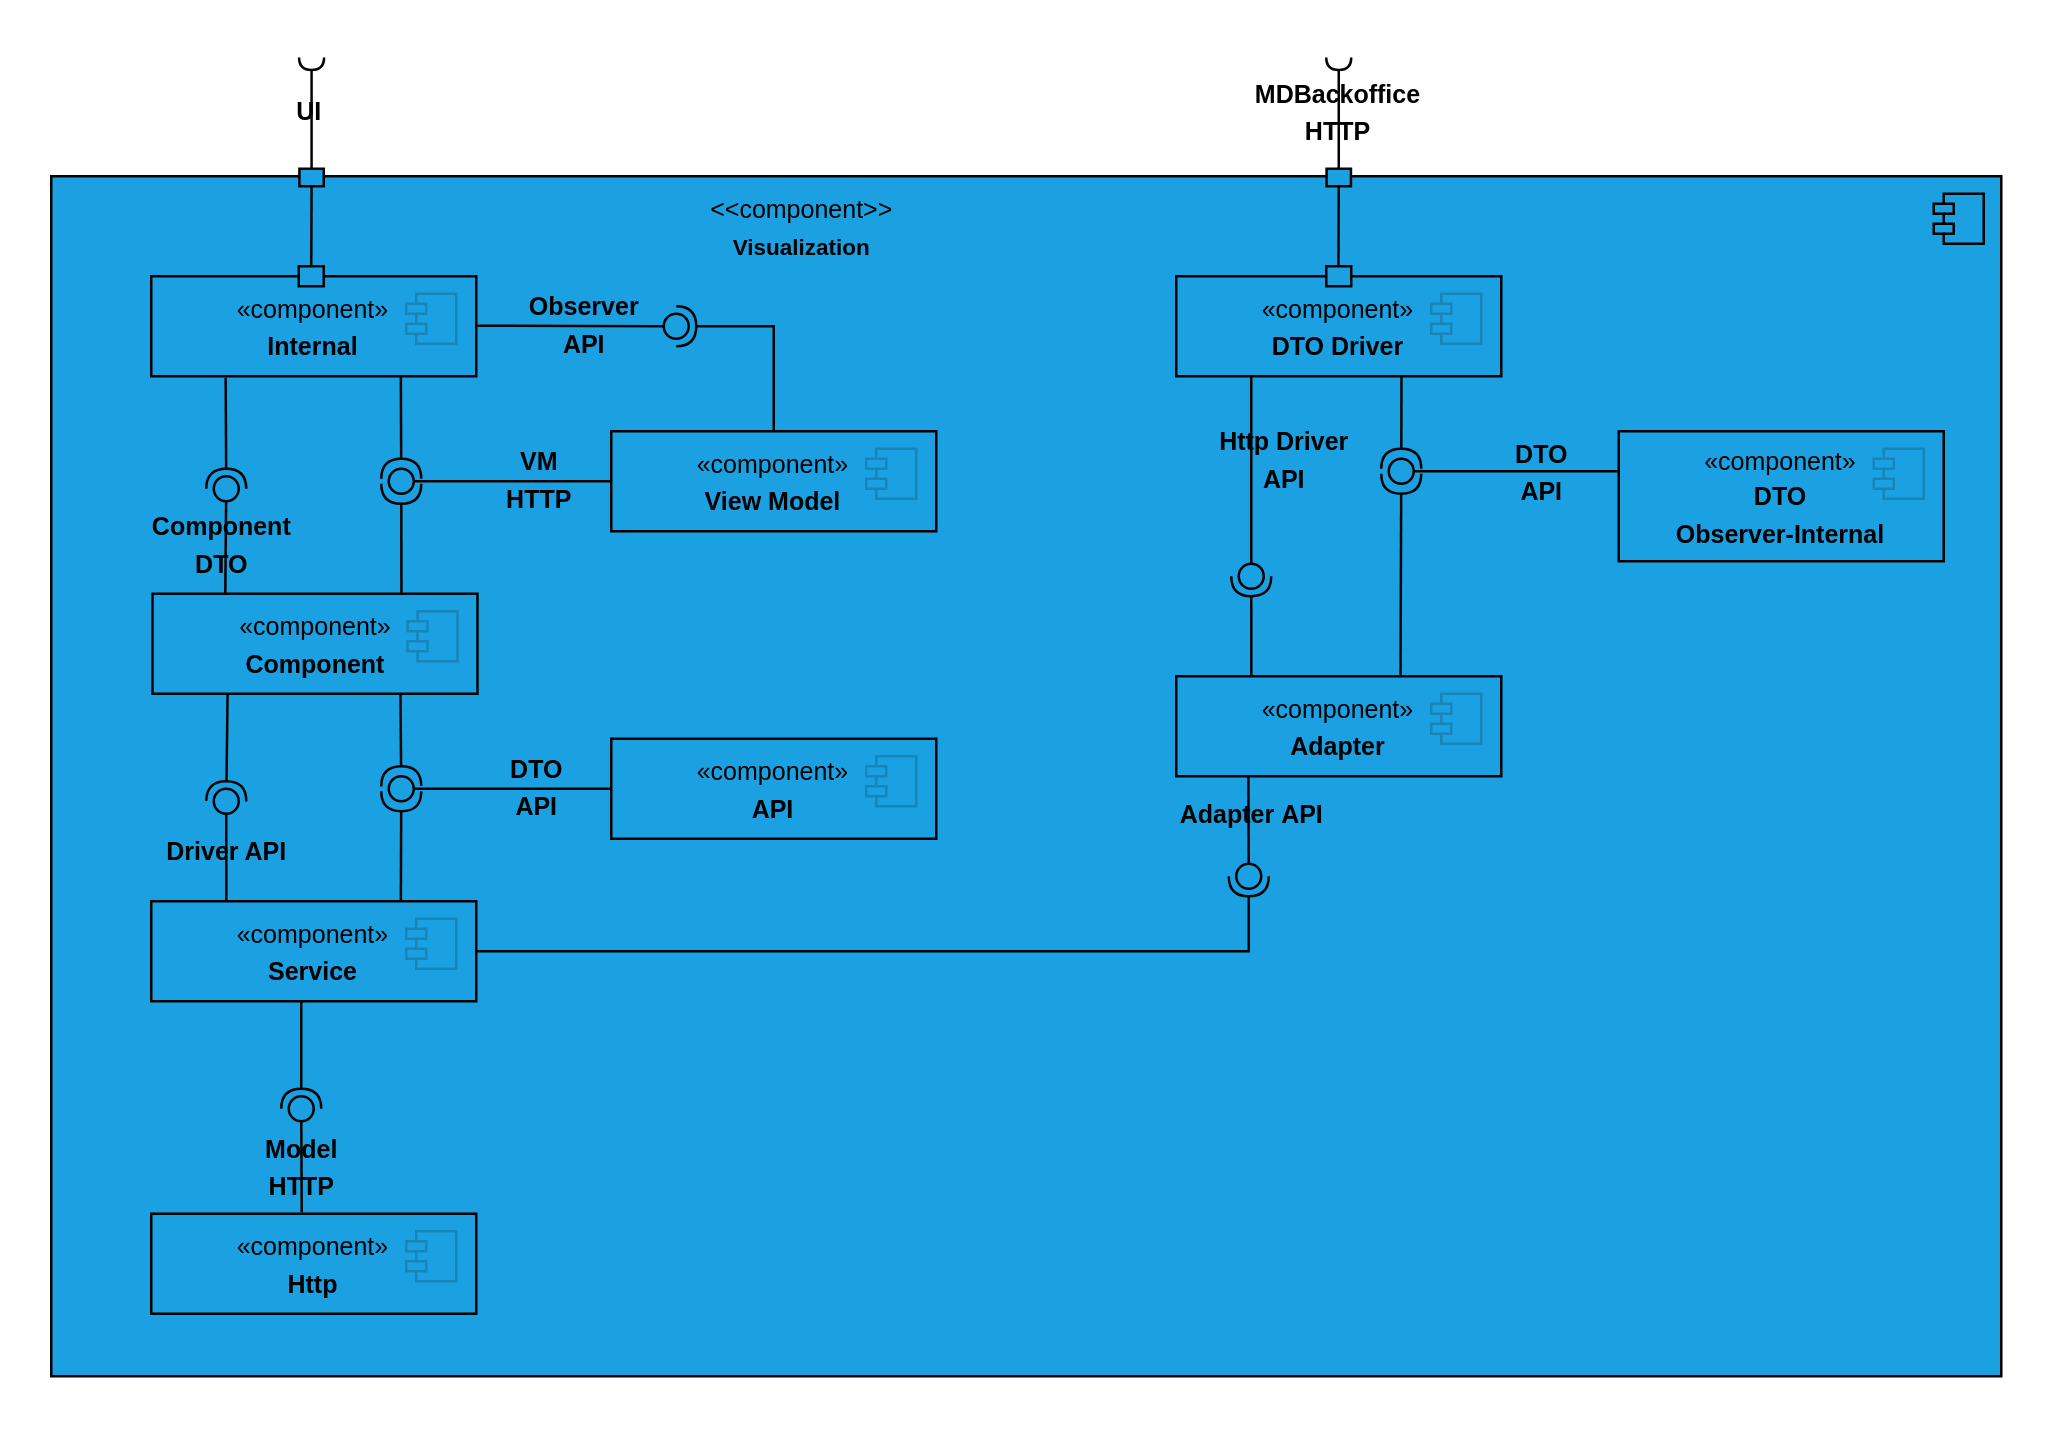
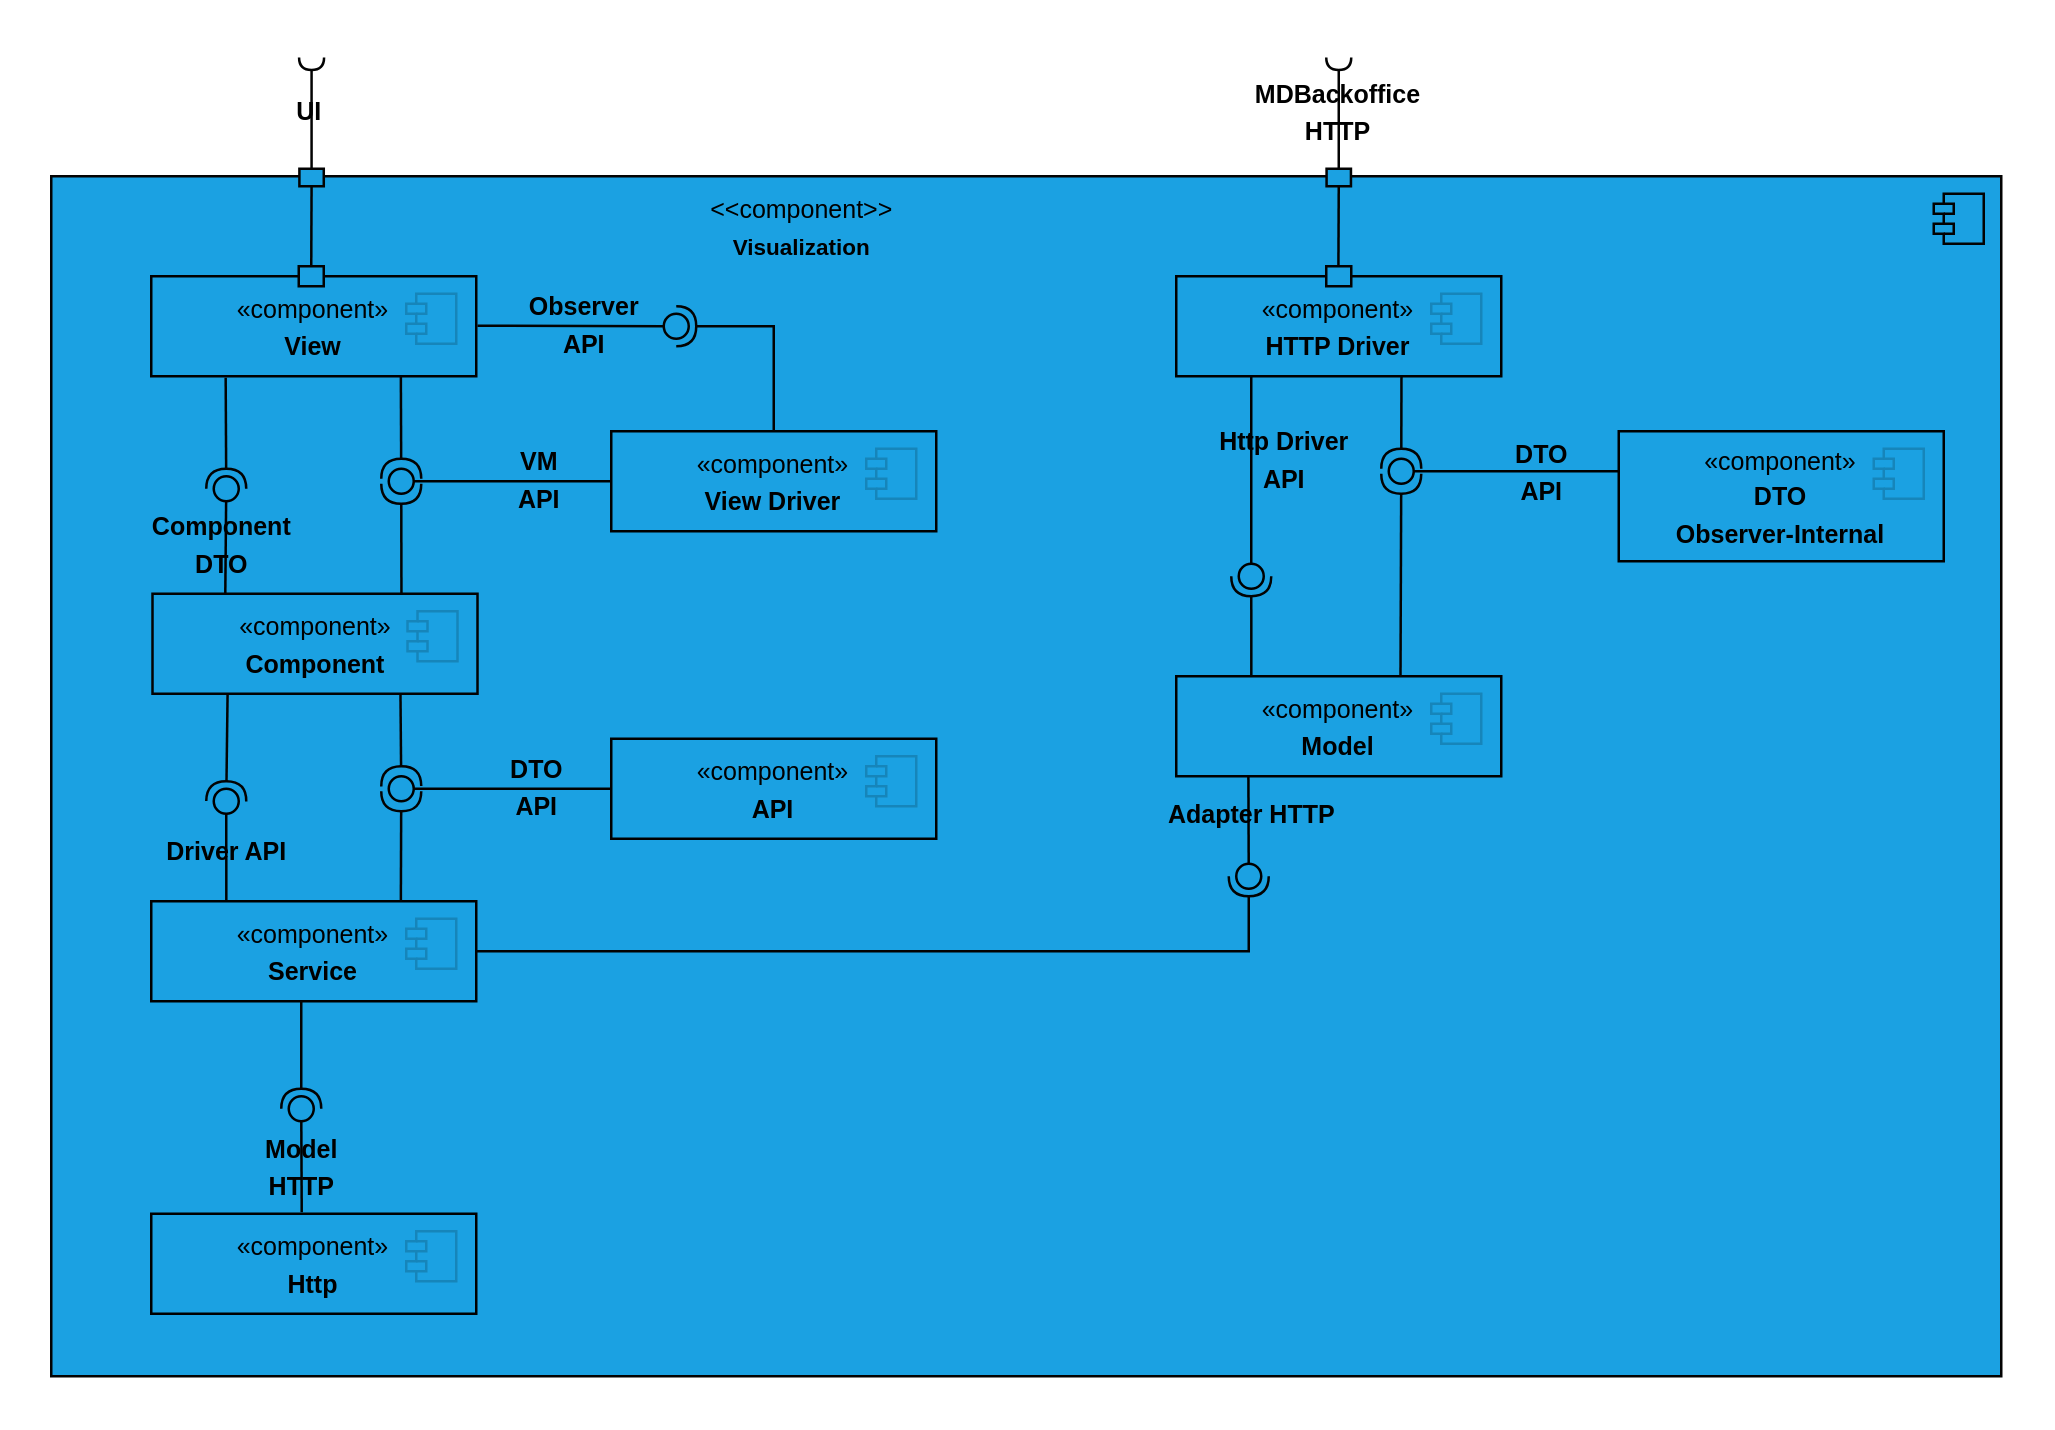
node "«component»Internal": label "«component»Internal" -> "«component»View"
node "«component»DTO Driver": label "«component»DTO Driver" -> "«component»HTTP Driver"
node "VM HTTP": label "VM HTTP" -> "VM API"
node "«component»View Model": label "«component»View Model" -> "«component»View Driver"
node "«component»Adapter": label "«component»Adapter" -> "«component»Model"
node "Adapter API": label "Adapter API" -> "Adapter HTTP"
